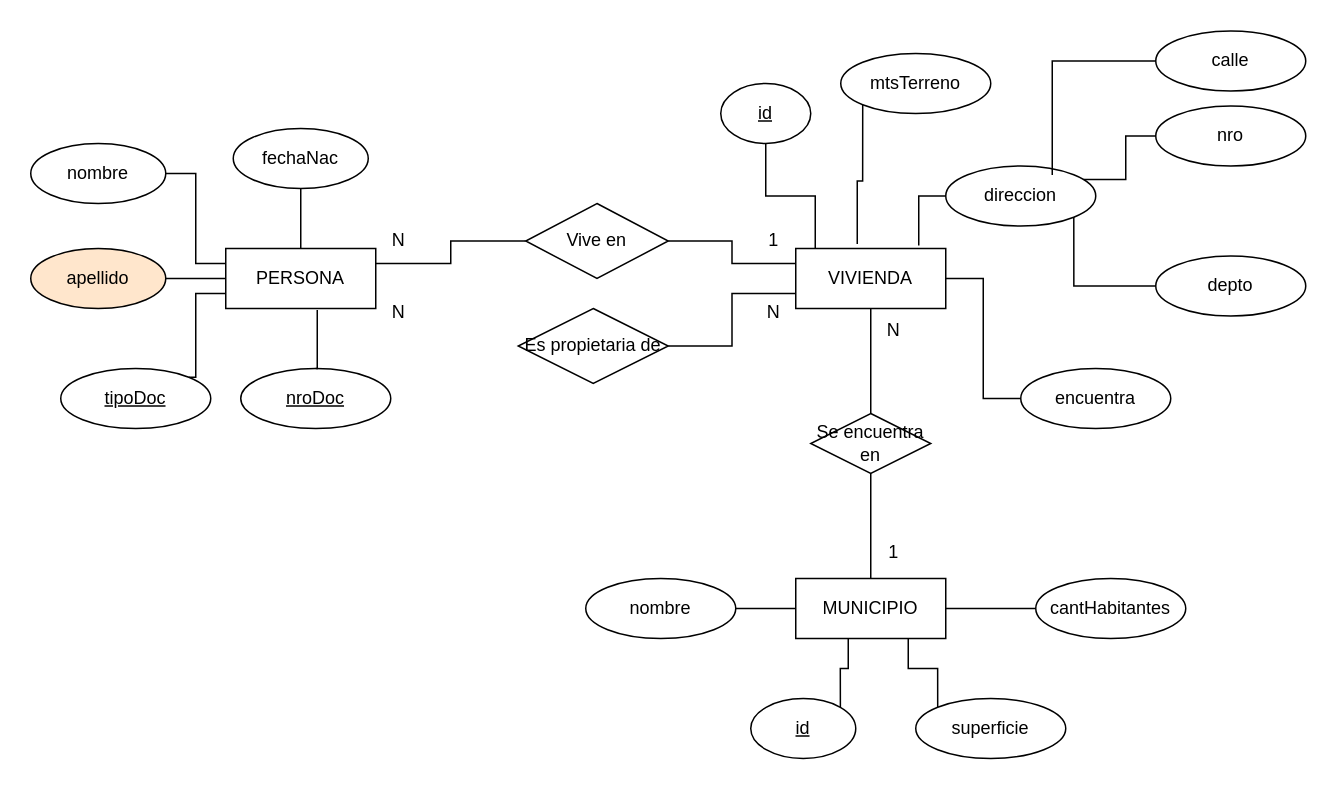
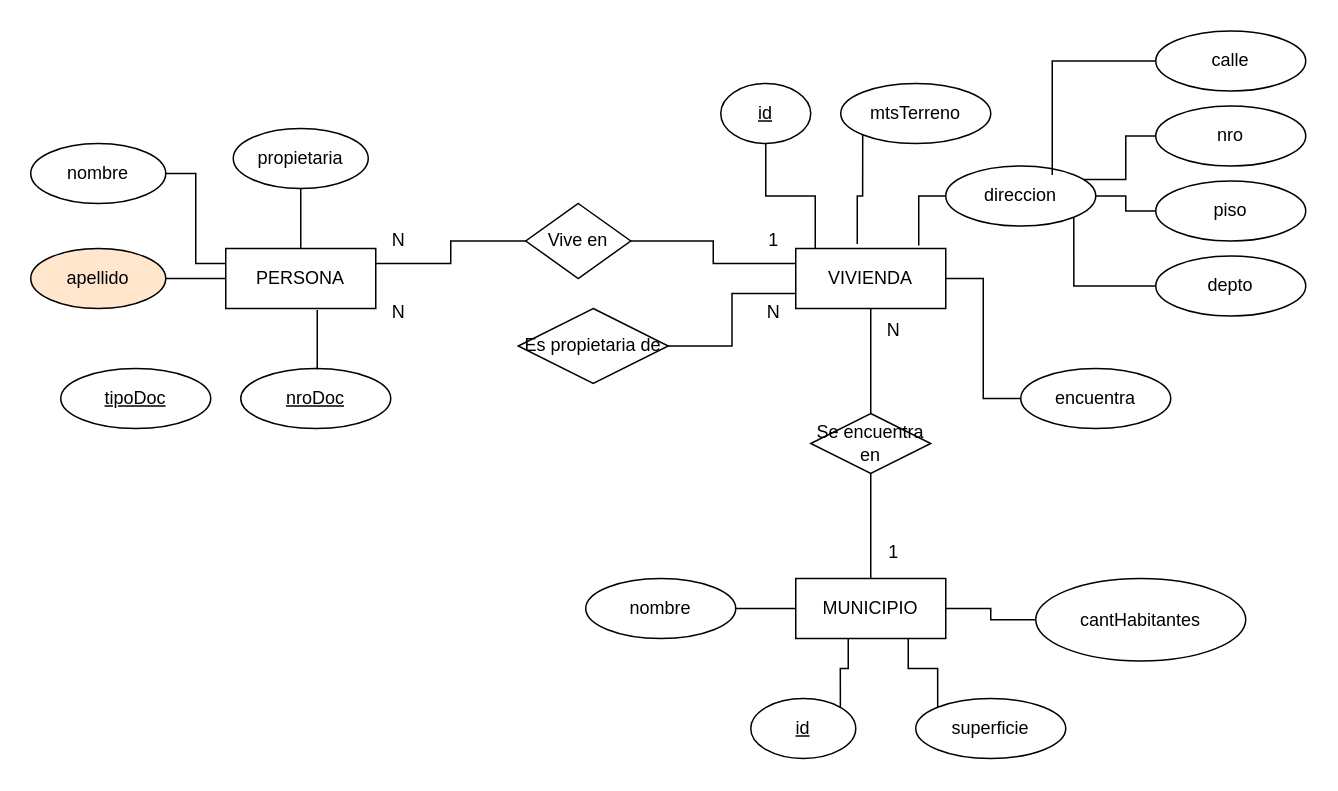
node "mtsTerreno": moved (916, 83) -> (916, 113)
node "fechaNac": label "fechaNac" -> "propietaria"
edge "direccion" -- "piso": added
node "piso": added
node "Vive en": size 143x75 -> 105x75
edge "PERSONA" -- "tipoDoc": removed
node "cantHabitantes": size 150x60 -> 210x83
